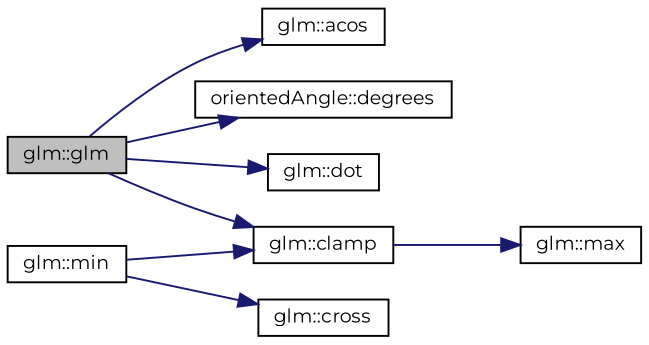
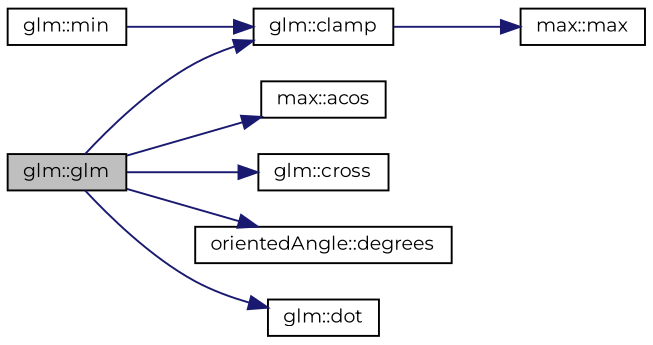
node "glm::acos": label "glm::acos" -> "max::acos"
node "glm::max": label "glm::max" -> "max::max"
edge "glm::min" -> "glm::cross": now "glm::glm" -> "glm::cross"
